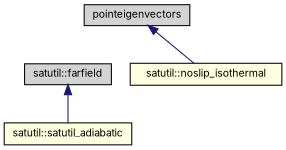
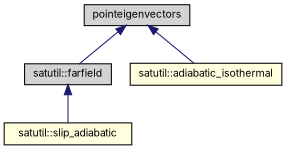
edge "satutil::farfield" -> "pointeigenvectors": added
node "satutil::noslip_isothermal": label "satutil::noslip_isothermal" -> "satutil::adiabatic_isothermal"
node "satutil::satutil_adiabatic": label "satutil::satutil_adiabatic" -> "satutil::slip_adiabatic"
